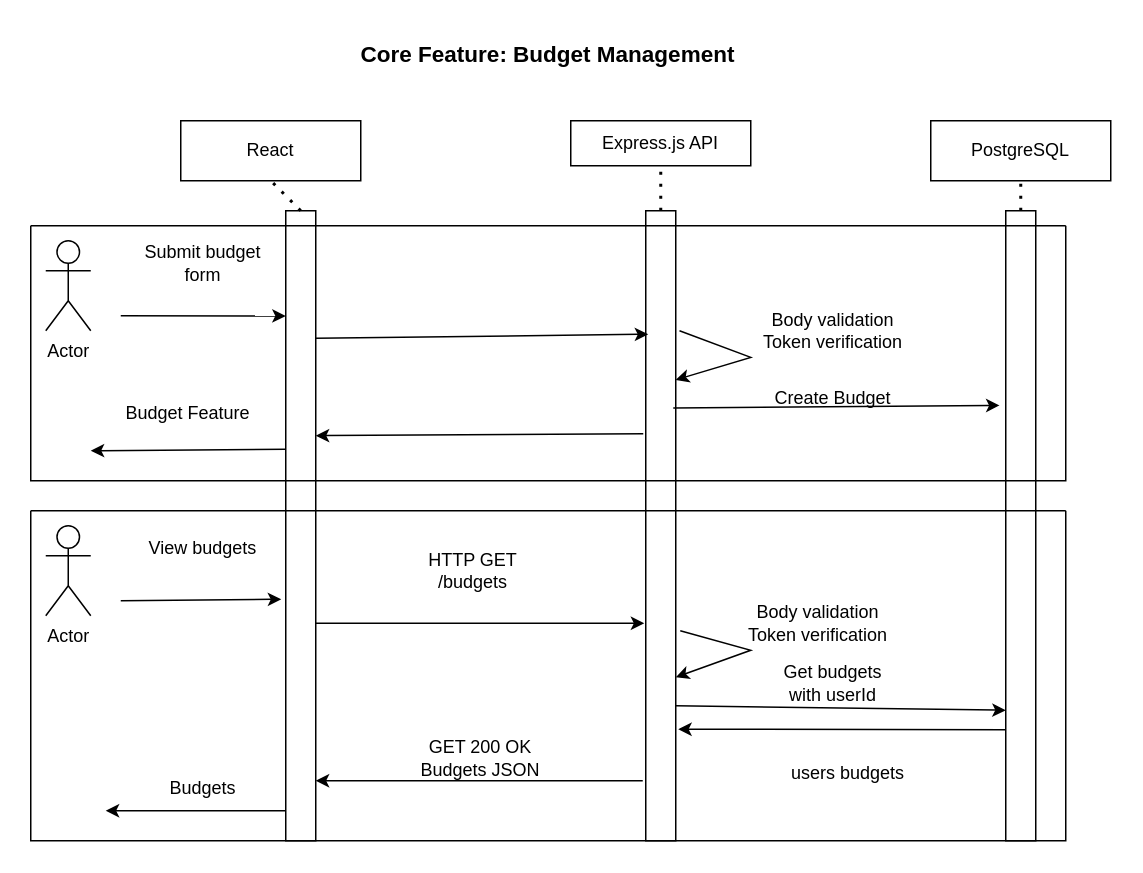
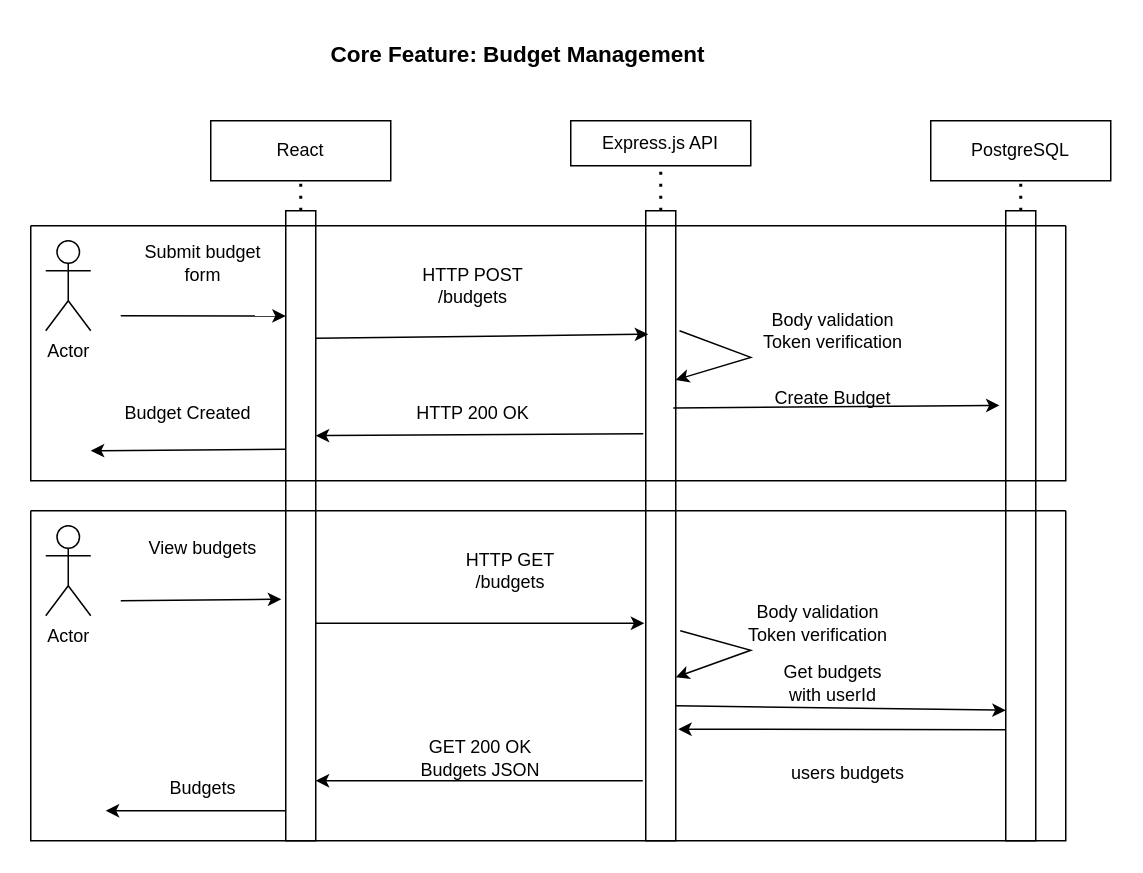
node "Core Feature: Budget Management": moved (548, 53) -> (518, 53)
node "React": moved (271, 151) -> (301, 151)
node "HTTP POST /budgets": added
node "Budget Feature": label "Budget Feature" -> "Budget Created"
node "HTTP 200 OK": added
node "HTTP GET /budgets": moved (473, 571) -> (511, 571)
